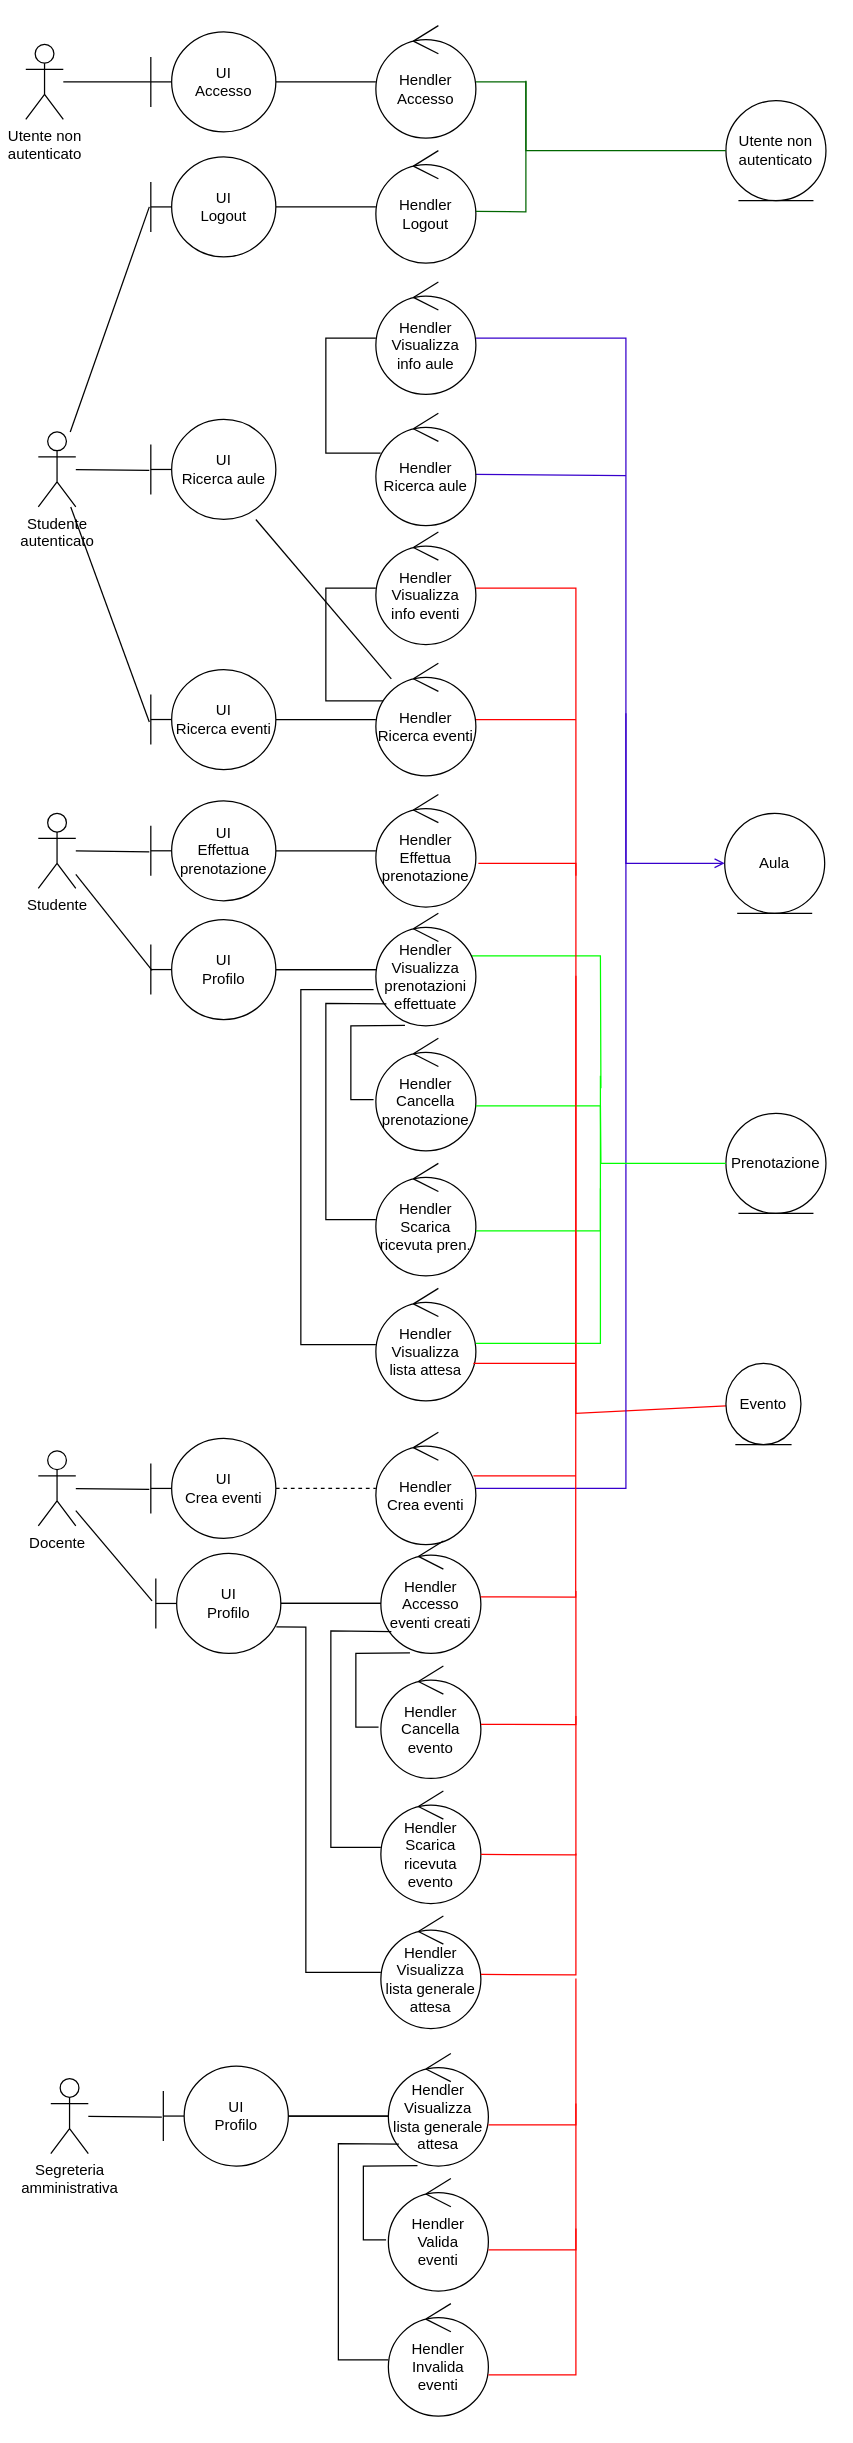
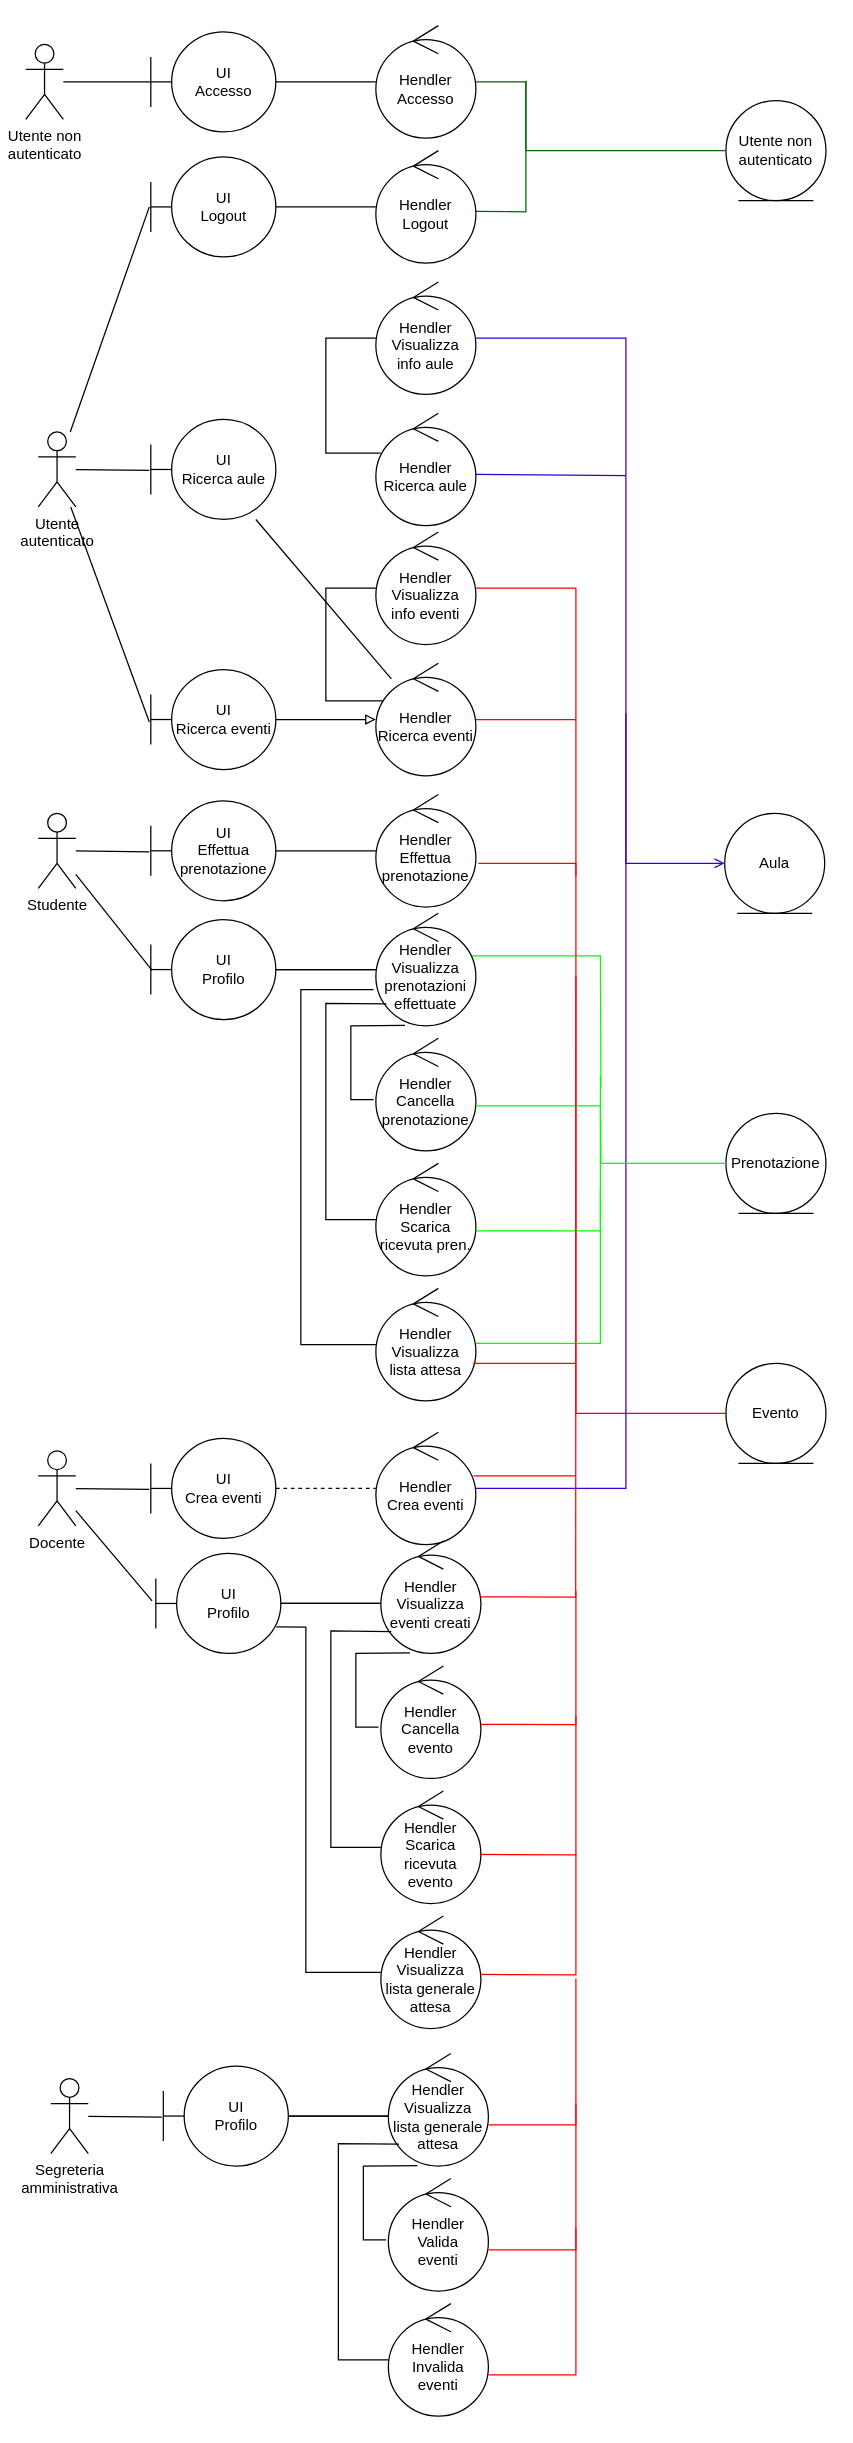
node "Studente autenticato": label "Studente autenticato" -> "Utente autenticato"
edge "UI Ricerca eventi" -- "Hendler Ricerca eventi": arrowhead none -> block
node "Evento": size 75x81 -> 100x100
node "Hendler Accesso eventi creati": label "Hendler Accesso eventi creati" -> "Hendler Visualizza eventi creati"
